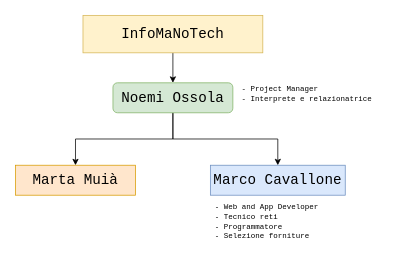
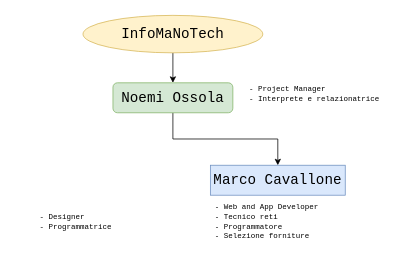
node "InfoMaNoTech": shape rectangle -> ellipse
node "- Project Manager - Interprete e relazionatrice": moved (312, 94) -> (319, 94)
edge "Noemi Ossola" -> "Marta Muià": removed
node "Marta Muià": removed
node "- Designer - Programmatrice": added
